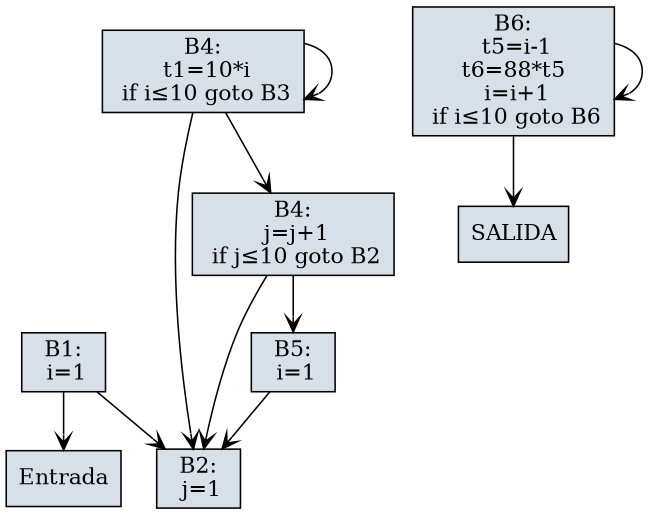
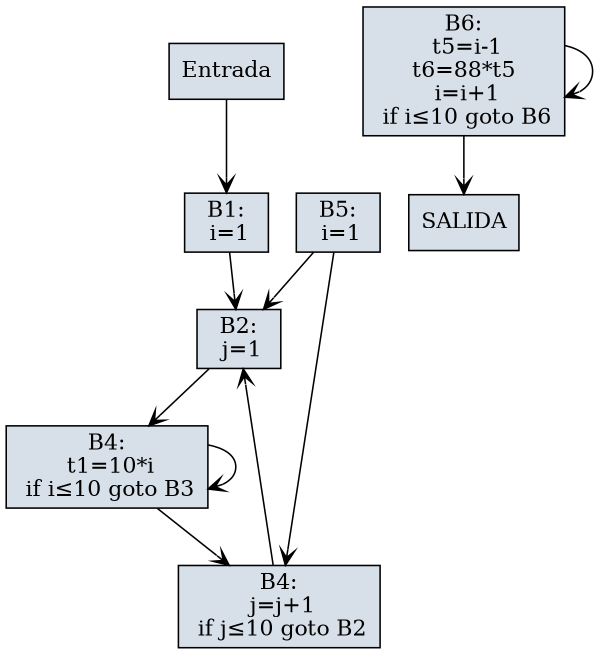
edge "B4: t1=10*i if i≤10 goto B3" -> "B2: j=1": reversed
edge "B4: j=j+1 if j≤10 goto B2" -> "B5: i=1": reversed
edge "B1: i=1" -> "Entrada": reversed
